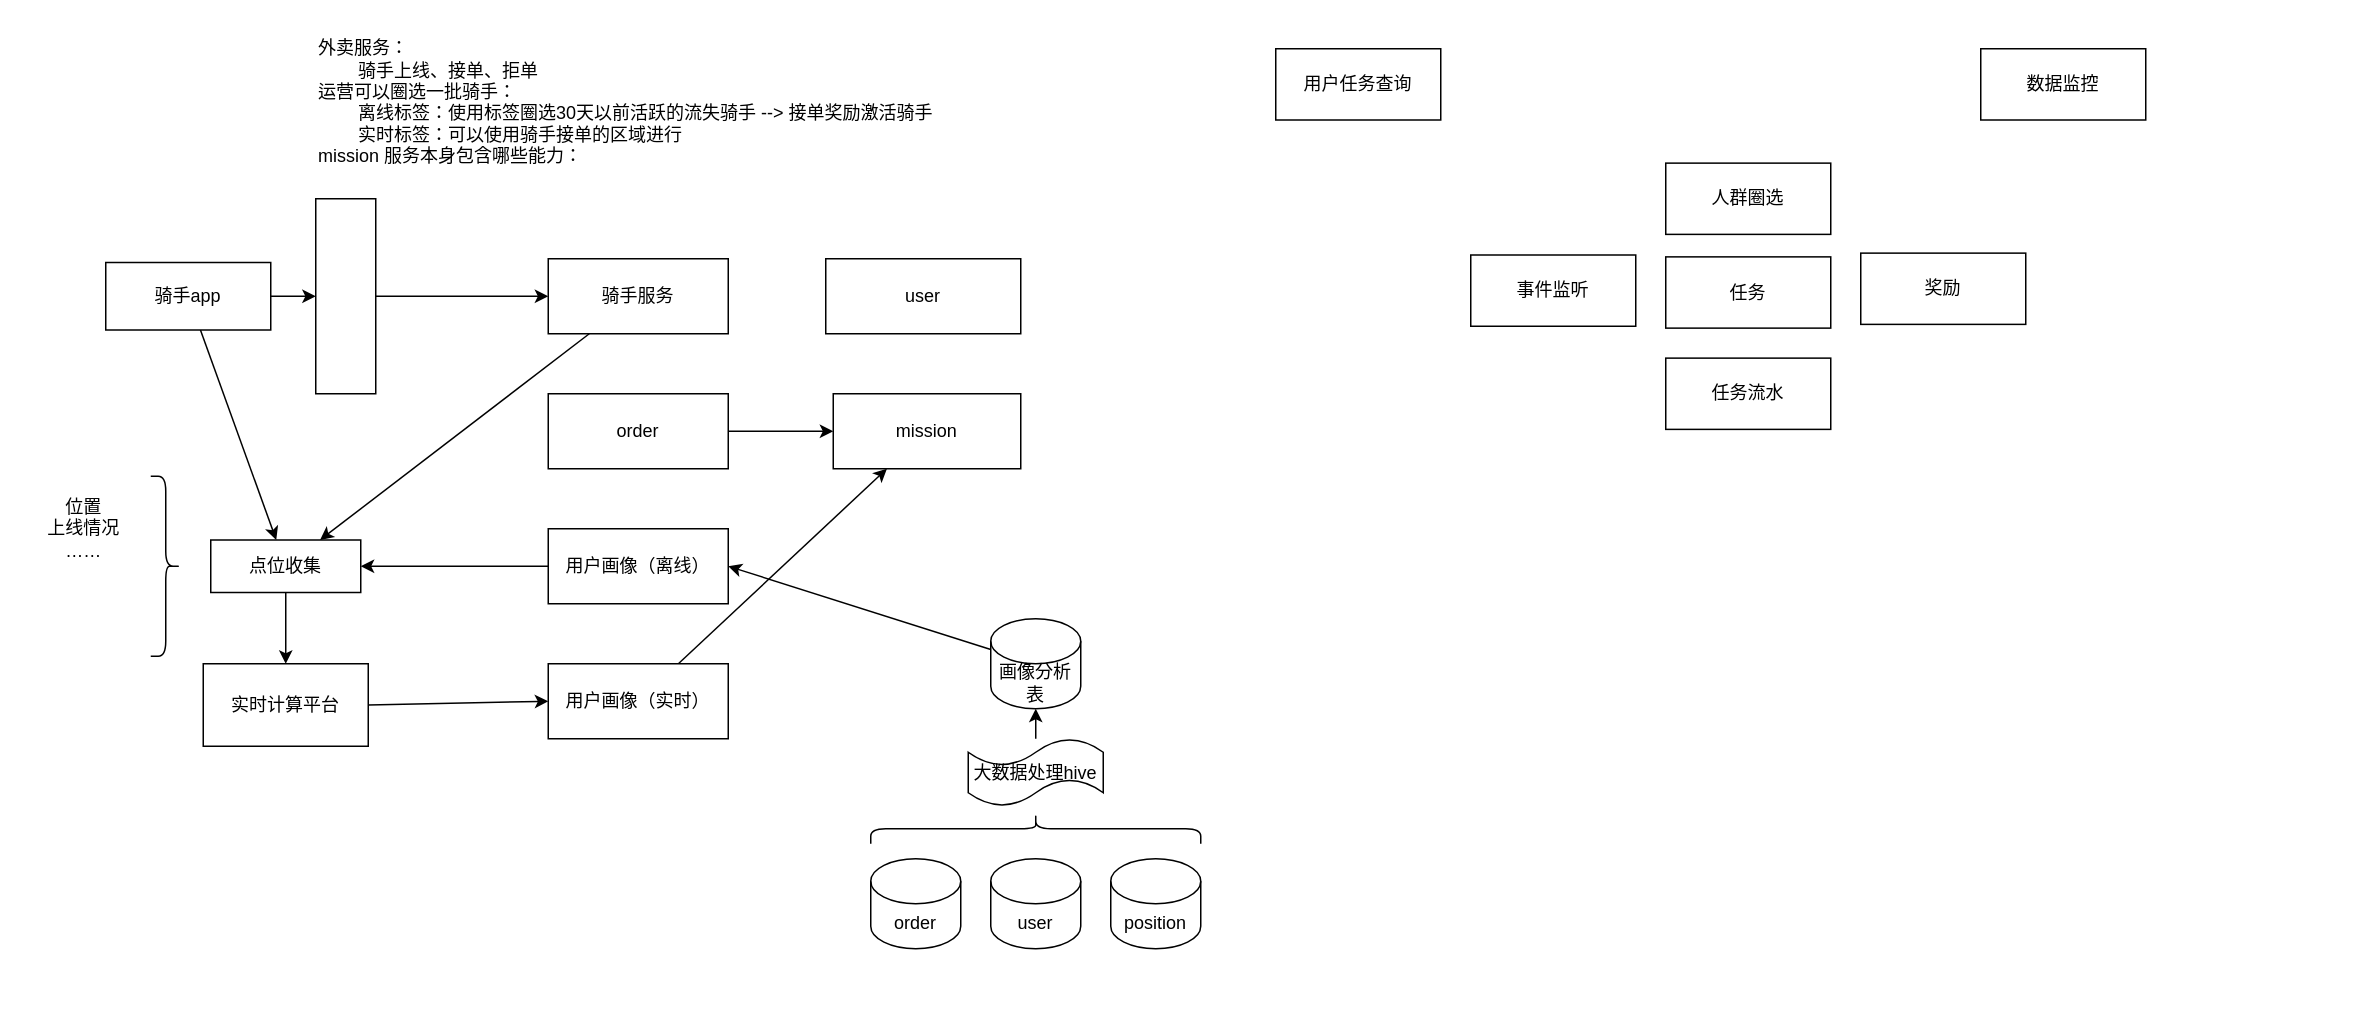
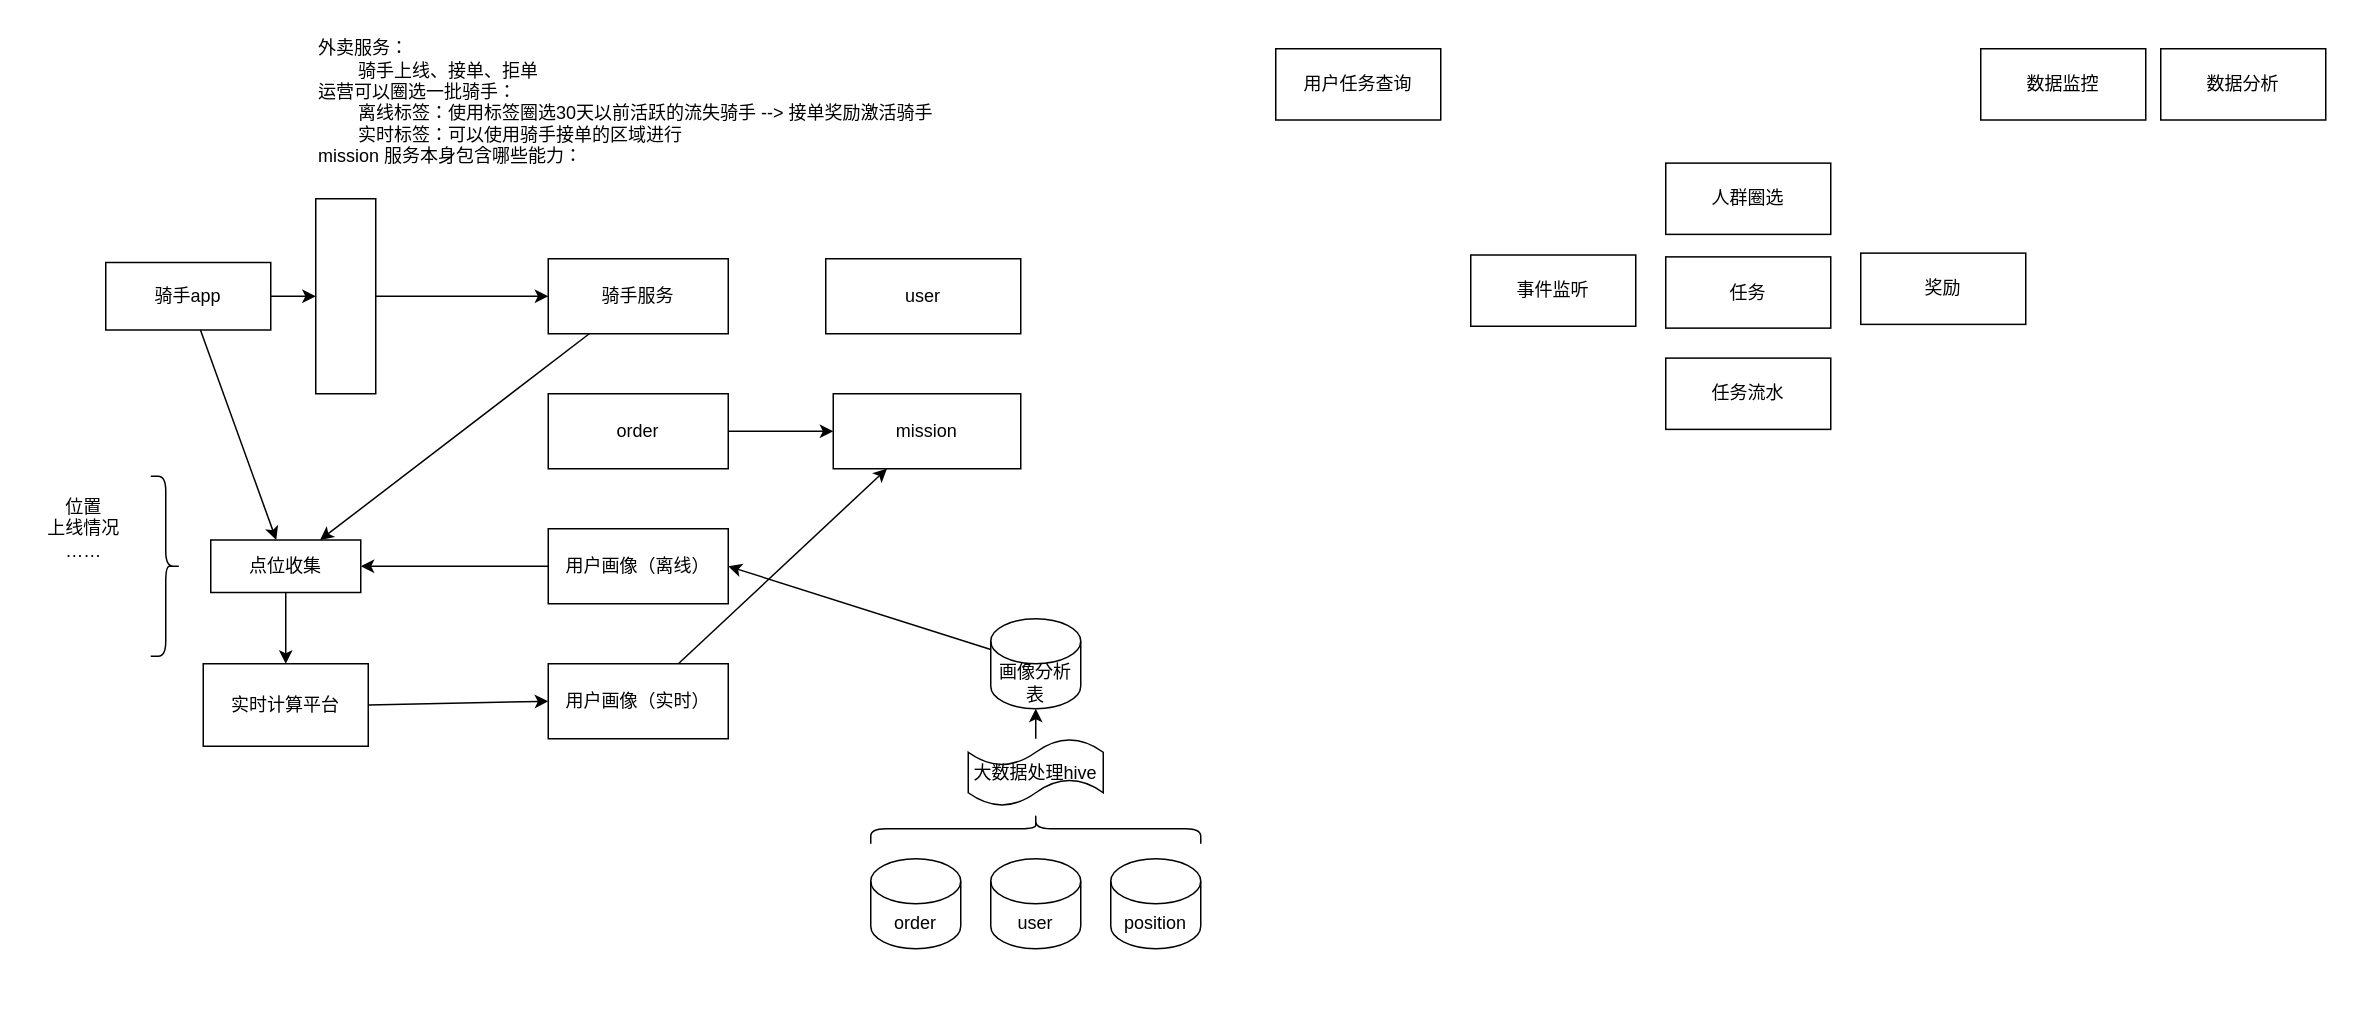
node "数据分析": added
